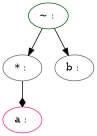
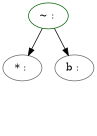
node "a :": removed
